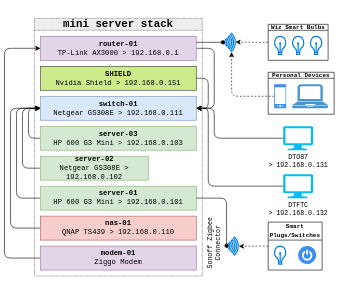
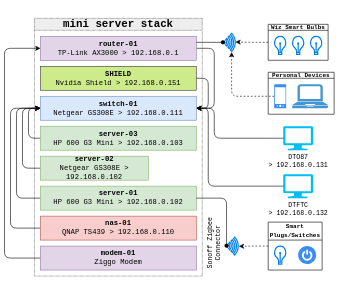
node "server-01 HP 600 G3 Mini > 192.168.0.101": label "server-01 HP 600 G3 Mini > 192.168.0.101" -> "server-01 HP 600 G3 Mini > 192.168.0.102"
